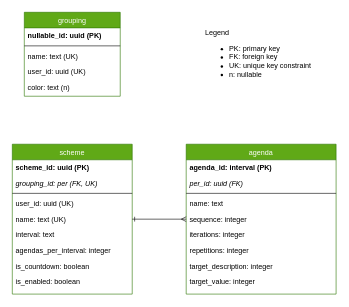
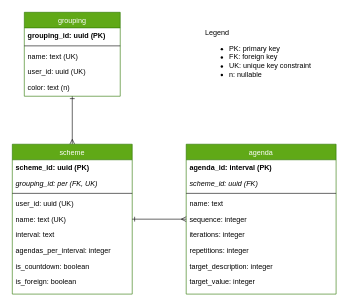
node "nullable_id: uuid (PK)": label "nullable_id: uuid (PK)" -> "grouping_id: uuid (PK)"
edge "grouping" -- "scheme": added
node "per_id: uuid (FK)": label "per_id: uuid (FK)" -> "scheme_id: uuid (FK)"
node "is_enabled: boolean": label "is_enabled: boolean" -> "is_foreign: boolean"
